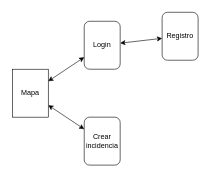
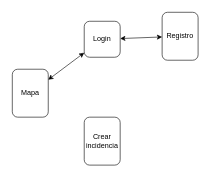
node "Login": size 36x48 -> 36x36
node "Mapa": shape rectangle -> rounded rectangle
edge "Mapa" -- "Crear incidencia": removed
